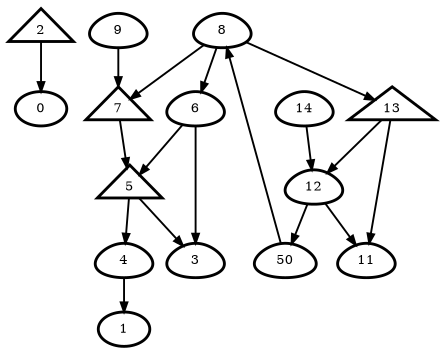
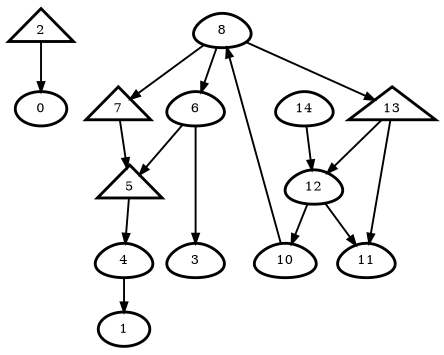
node "9": removed
edge "5" -> "3": removed
node "50": label "50" -> "10"
